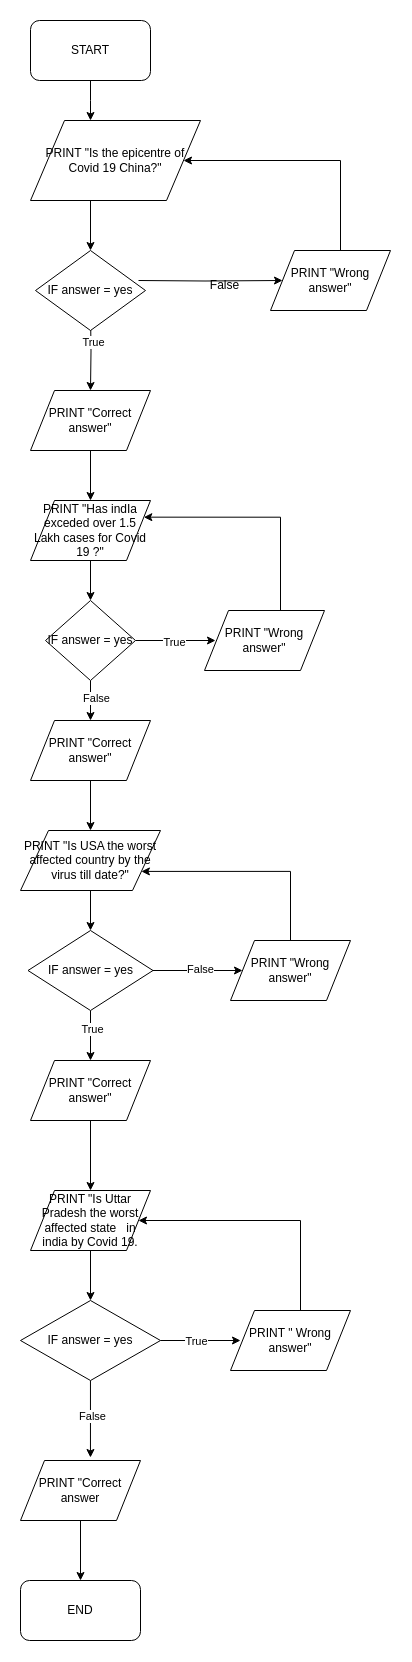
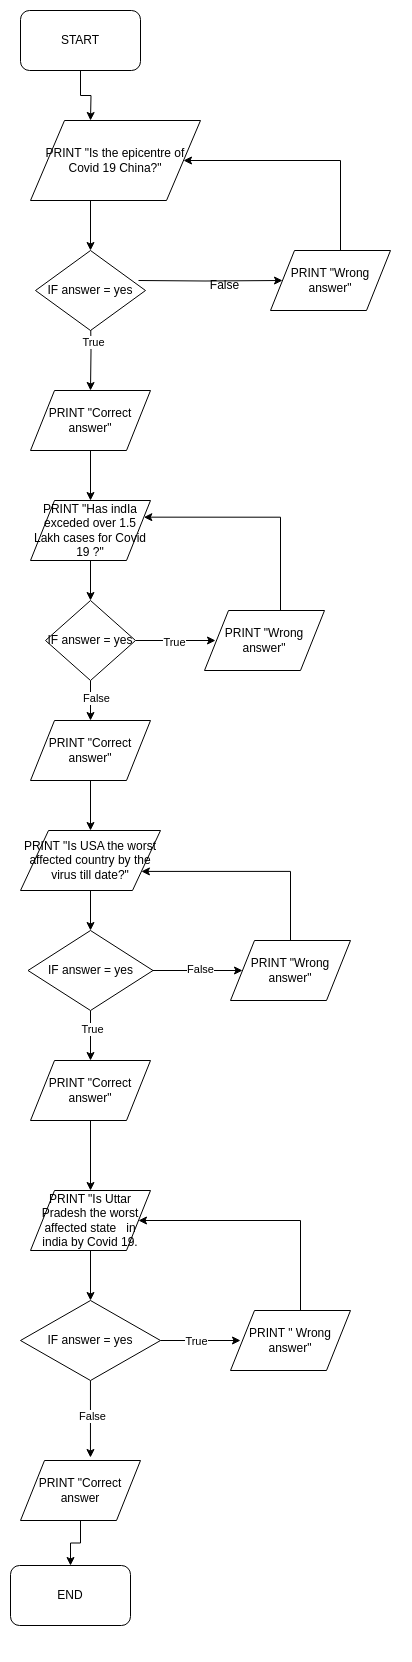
node "START": moved (91, 51) -> (81, 41)
node "END": moved (81, 1611) -> (71, 1596)
